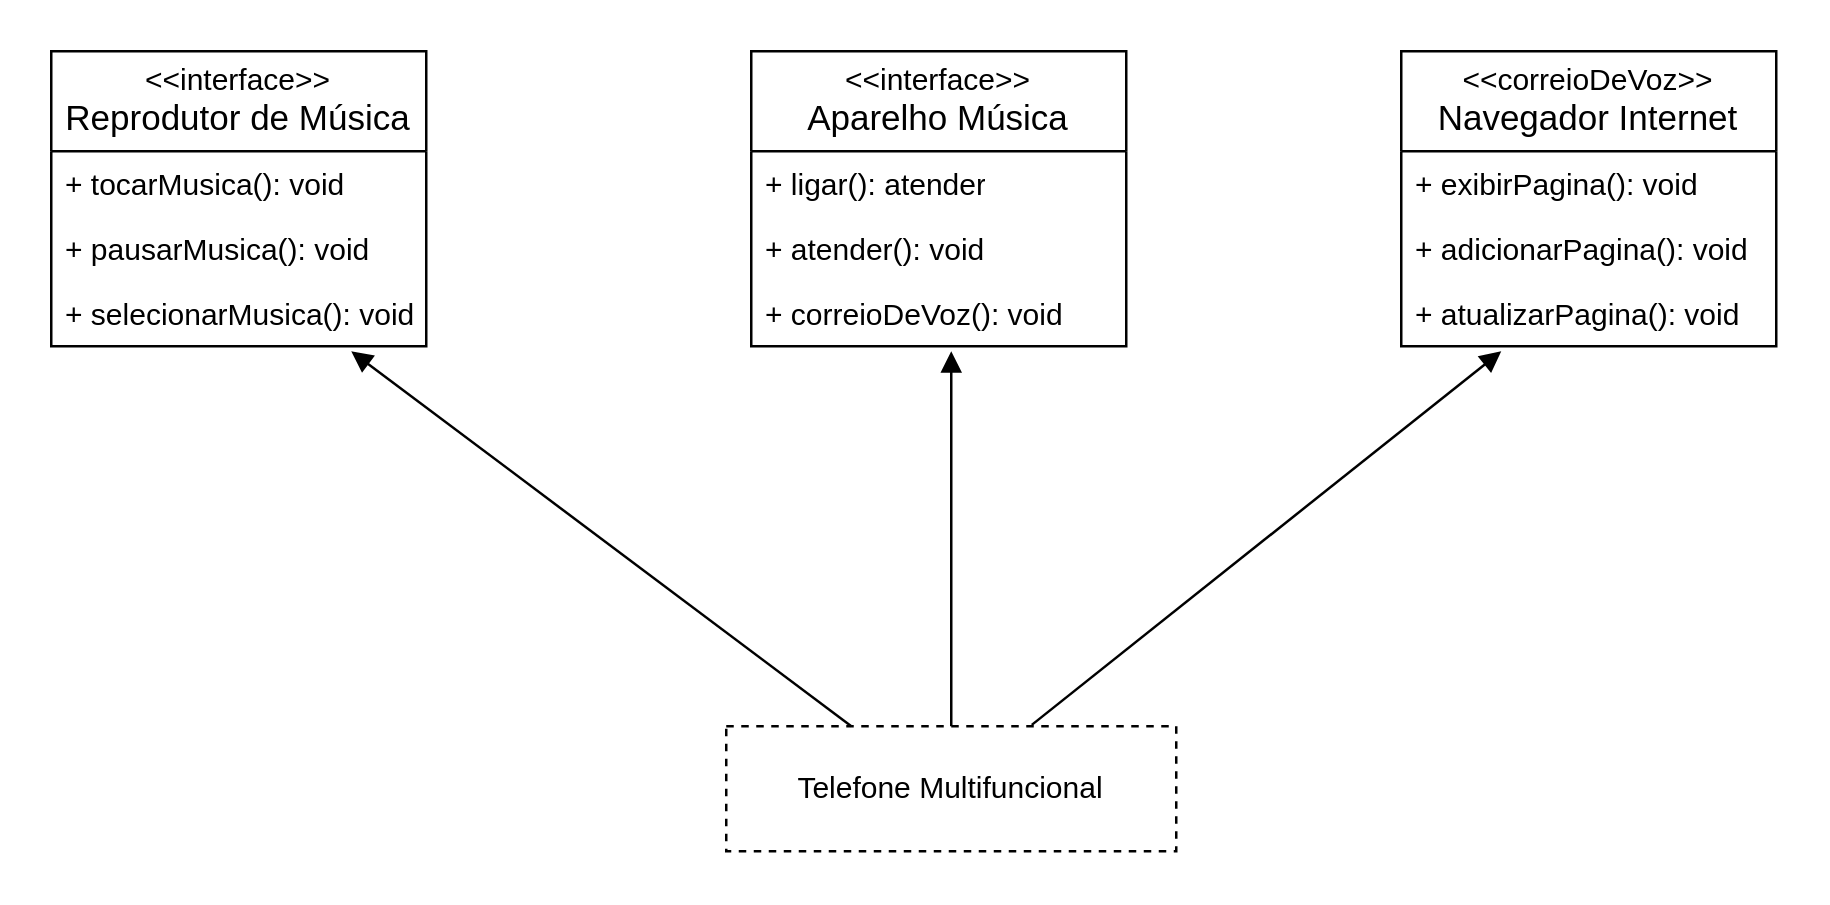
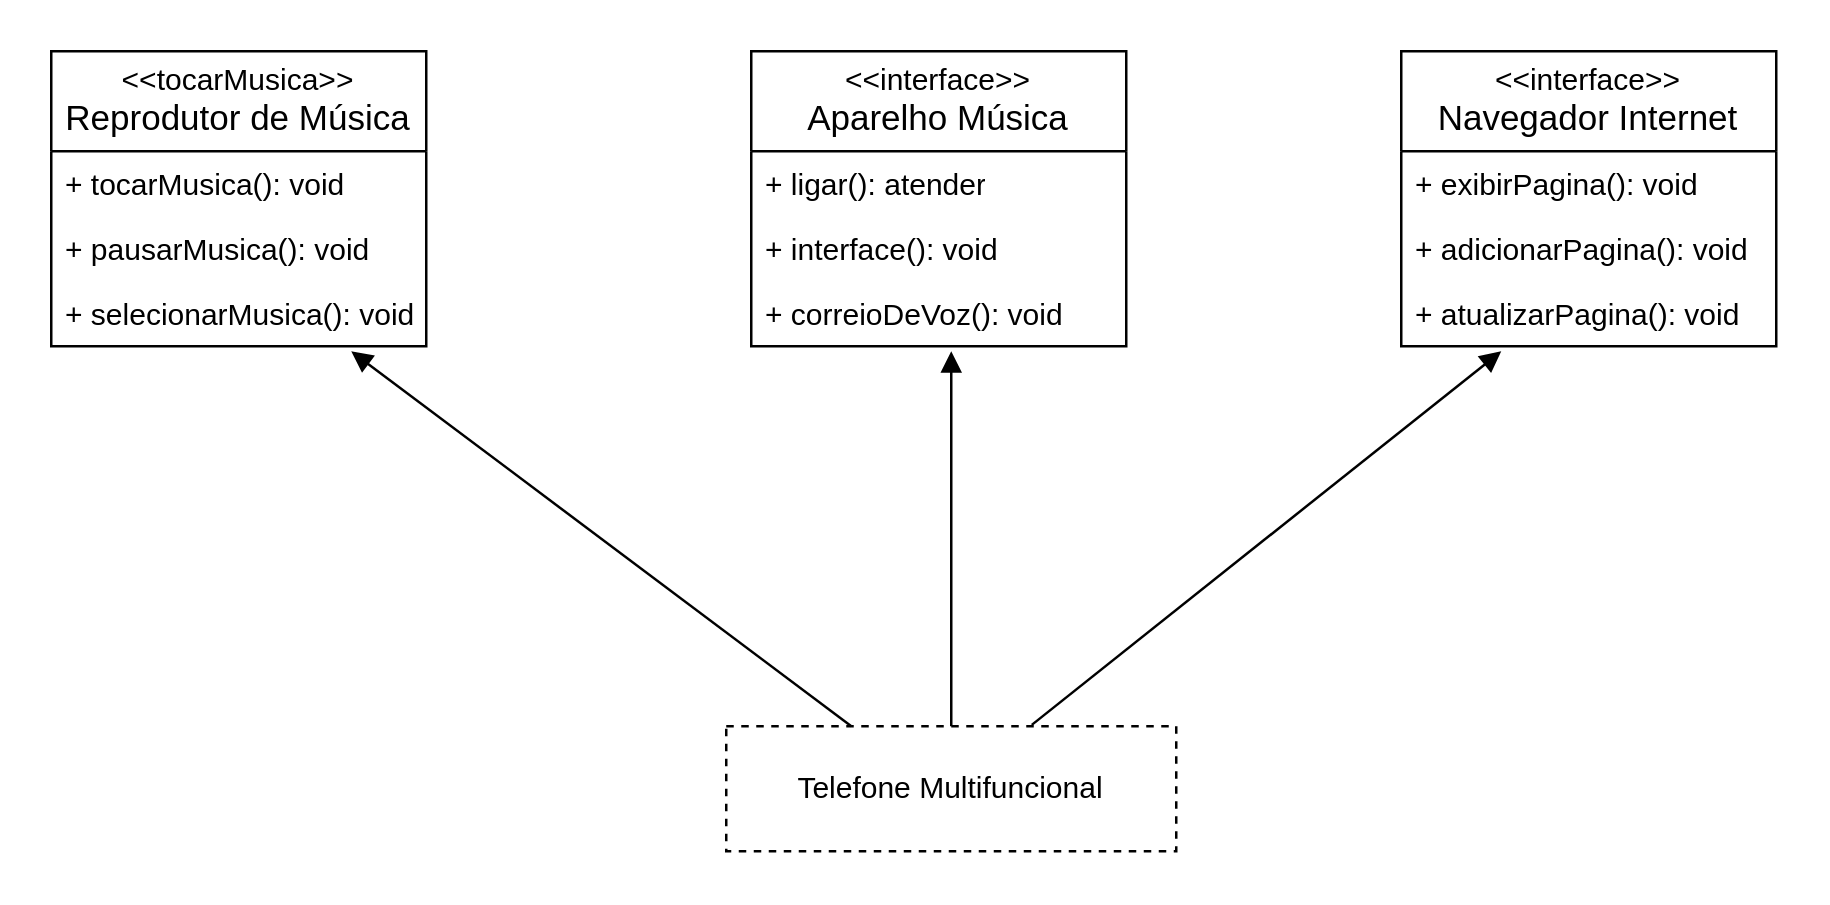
node "<<interface>>Reprodutor de Música": label "<<interface>>Reprodutor de Música" -> "<<tocarMusica>>Reprodutor de Música"
node "<<correioDeVoz>>Navegador Internet": label "<<correioDeVoz>>Navegador Internet" -> "<<interface>>Navegador Internet"
node "+ atender(): void": label "+ atender(): void" -> "+ interface(): void"
